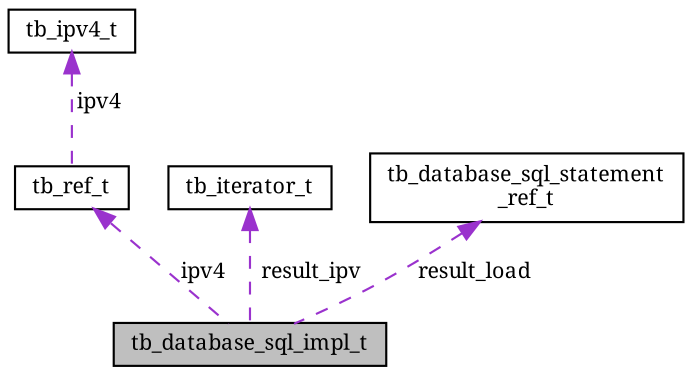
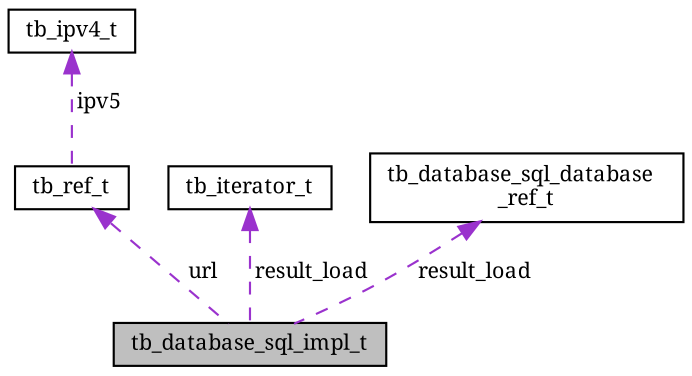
edge "tb_ref_t" -> "tb_ipv4_t": label " ipv4" -> " ipv5"
node "tb_database_sql_statement _ref_t": label "tb_database_sql_statement _ref_t" -> "tb_database_sql_database _ref_t"
edge "tb_database_sql_impl_t" -> "tb_ref_t": label " ipv4" -> " url"
edge "tb_database_sql_impl_t" -> "tb_iterator_t": label " result_ipv" -> " result_load"
